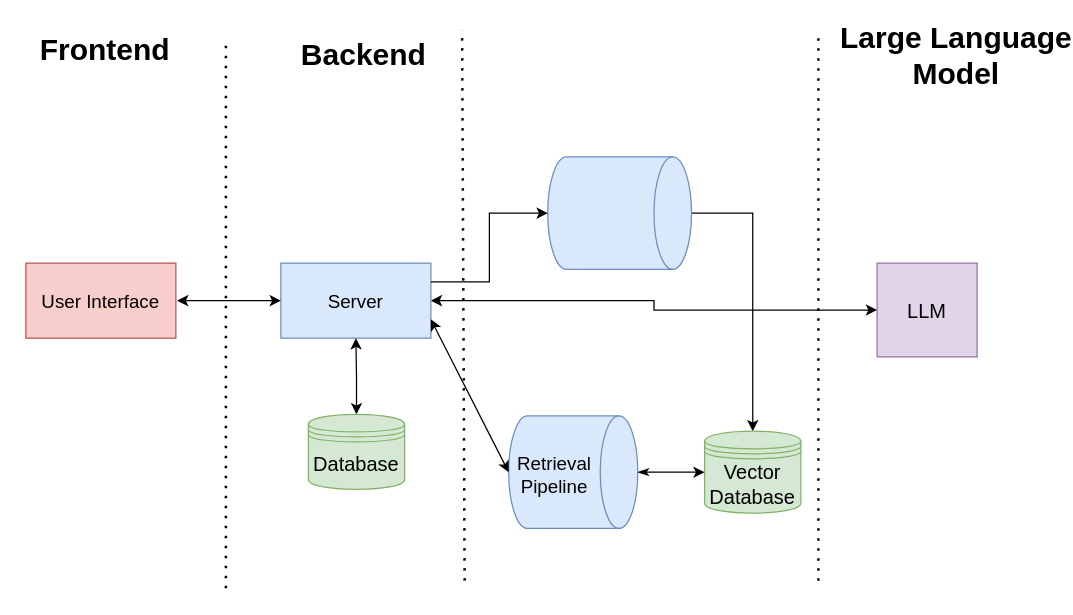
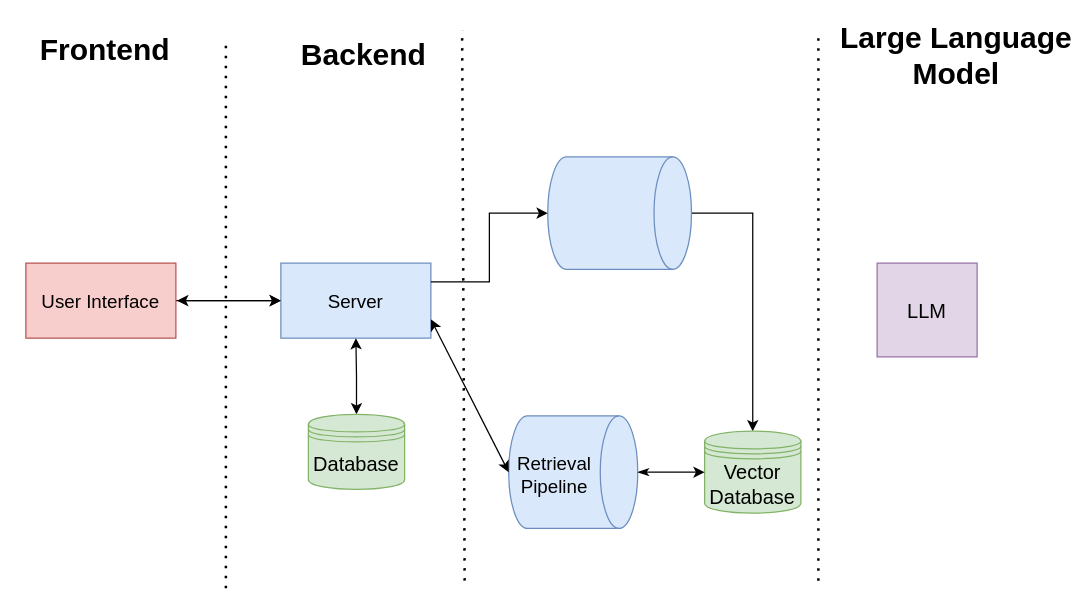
edge "User Interface" -> "Server": added
edge "Server" -- "LLM": removed
